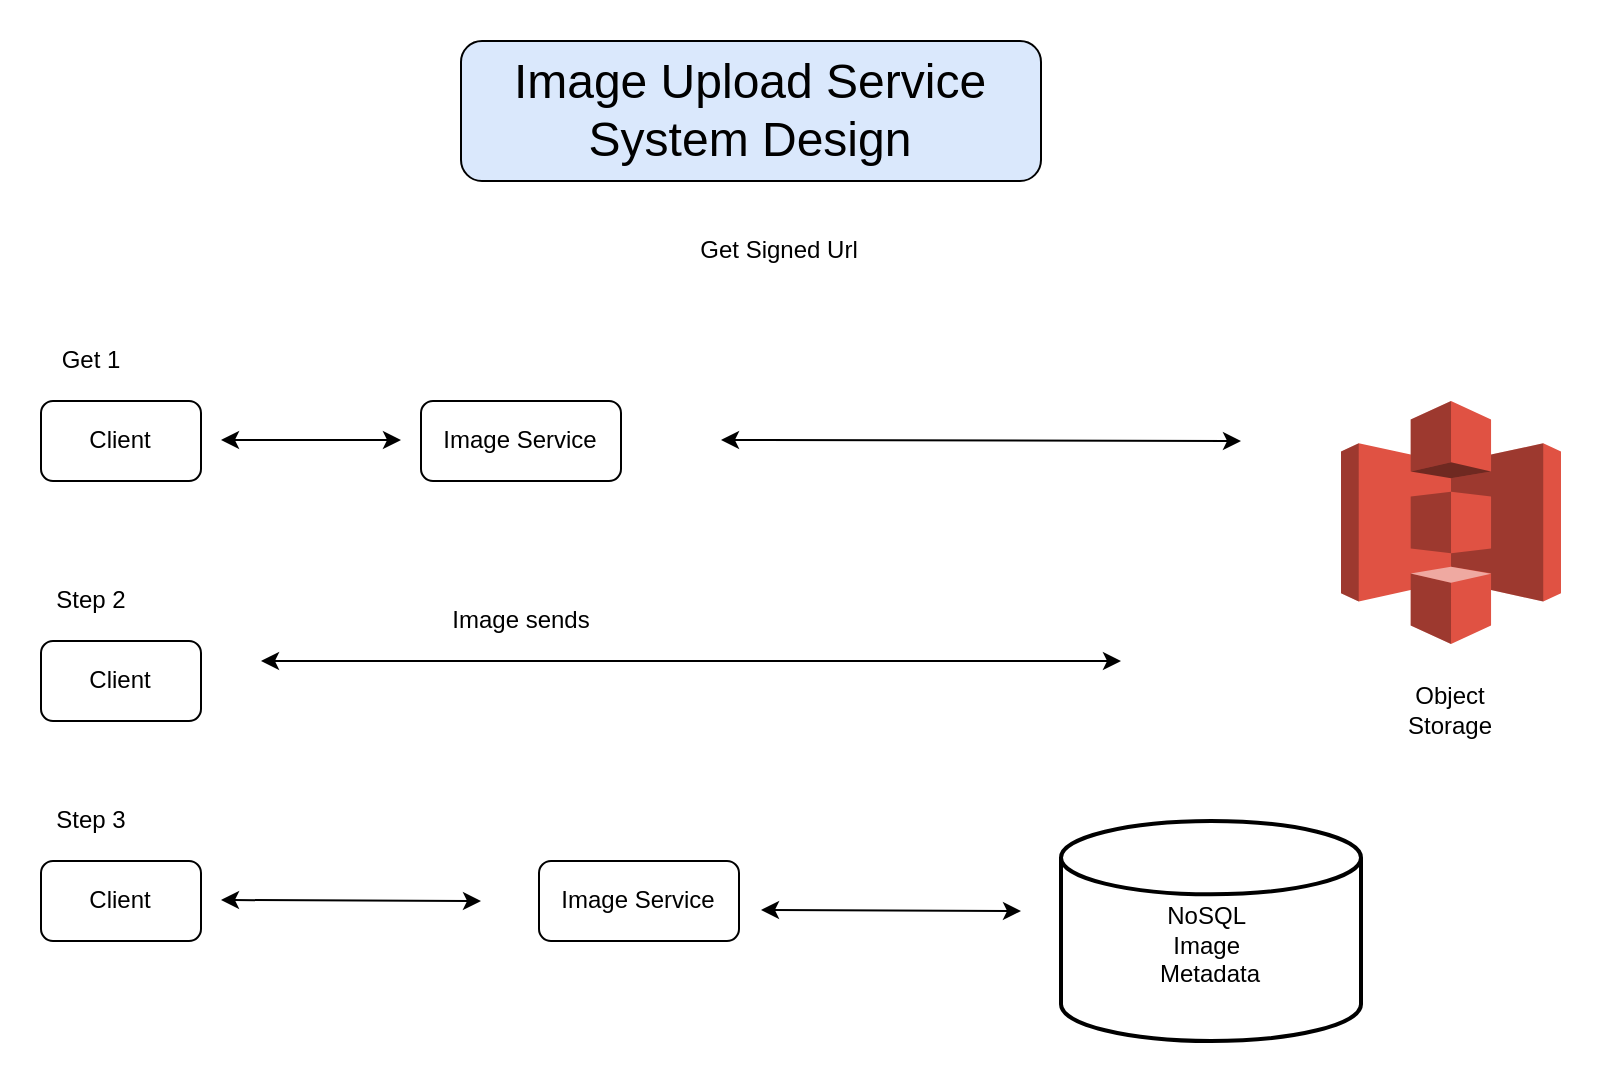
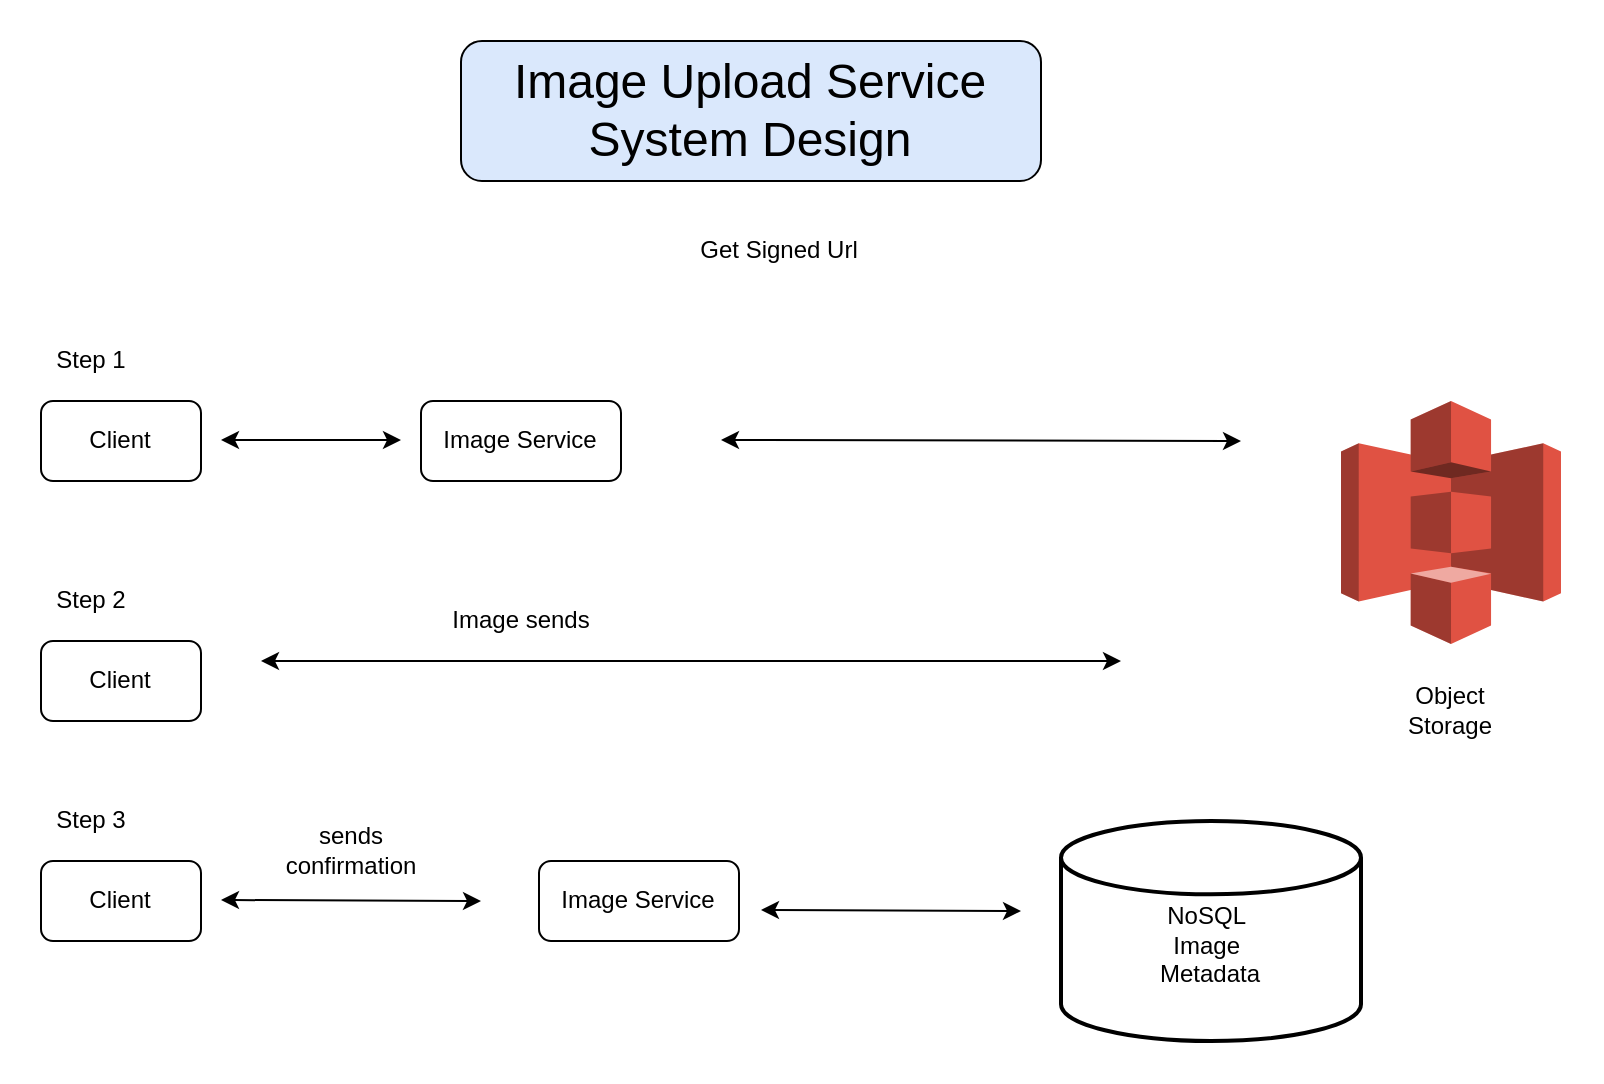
node "Get 1": label "Get 1" -> "Step 1"
node "sends confirmation": added
